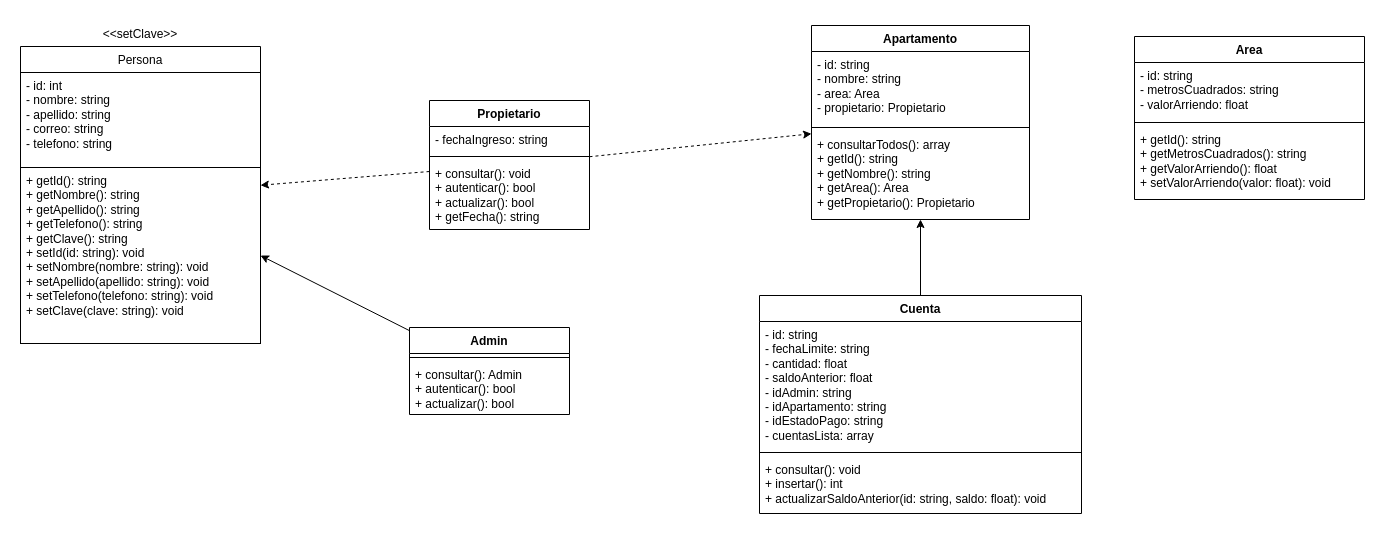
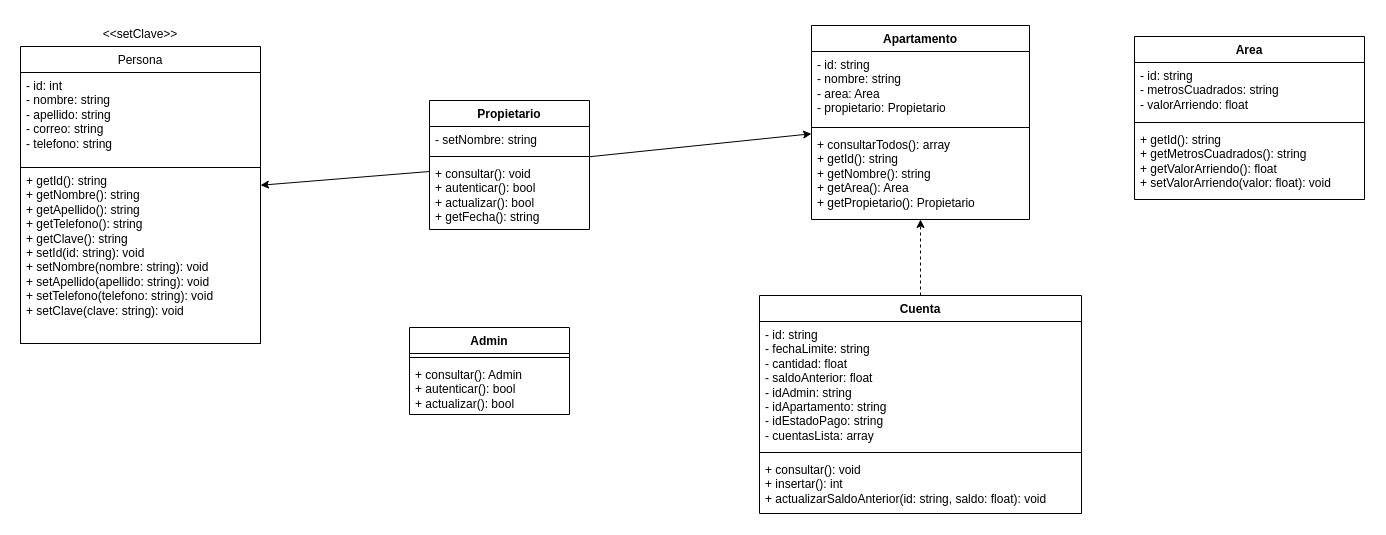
node "- fechaIngreso: string": label "- fechaIngreso: string" -> "- setNombre: string"
edge "Propietario" -> "Apartamento": style dashed -> solid
edge "Propietario" -> "Persona": style dashed -> solid
edge "Cuenta" -> "Apartamento": style solid -> dashed
edge "Admin" -> "Persona": removed
